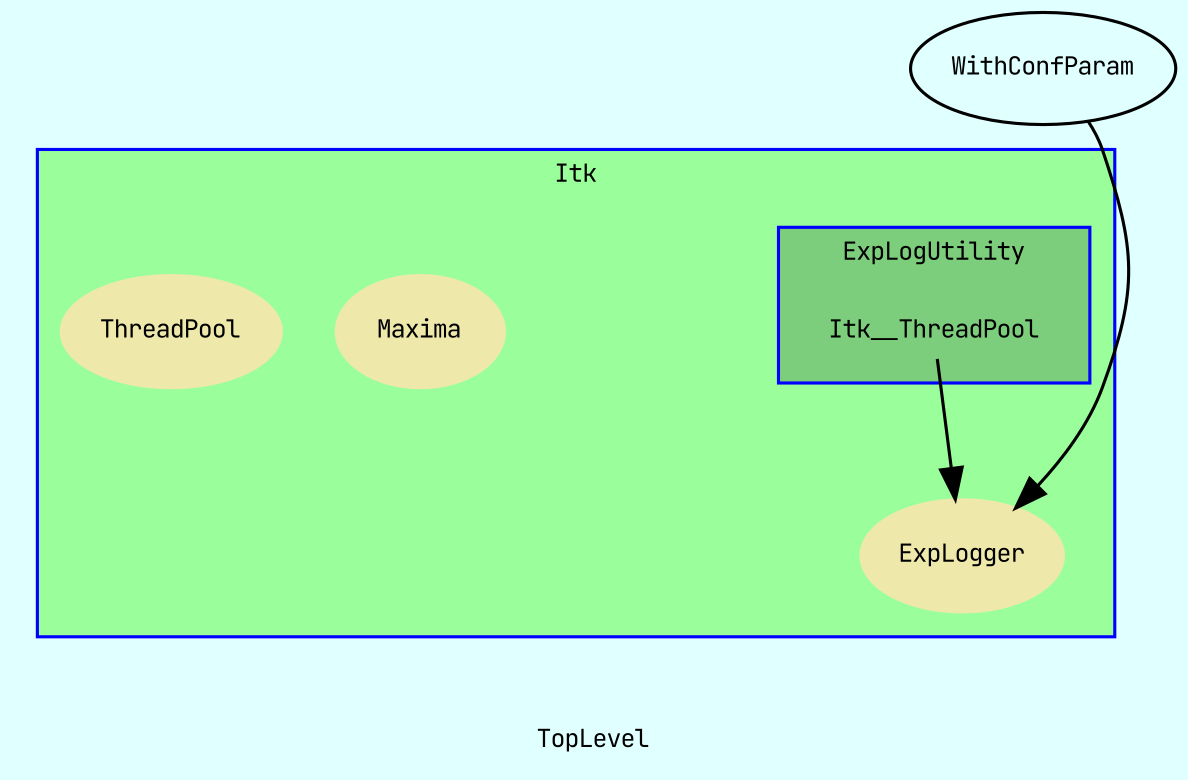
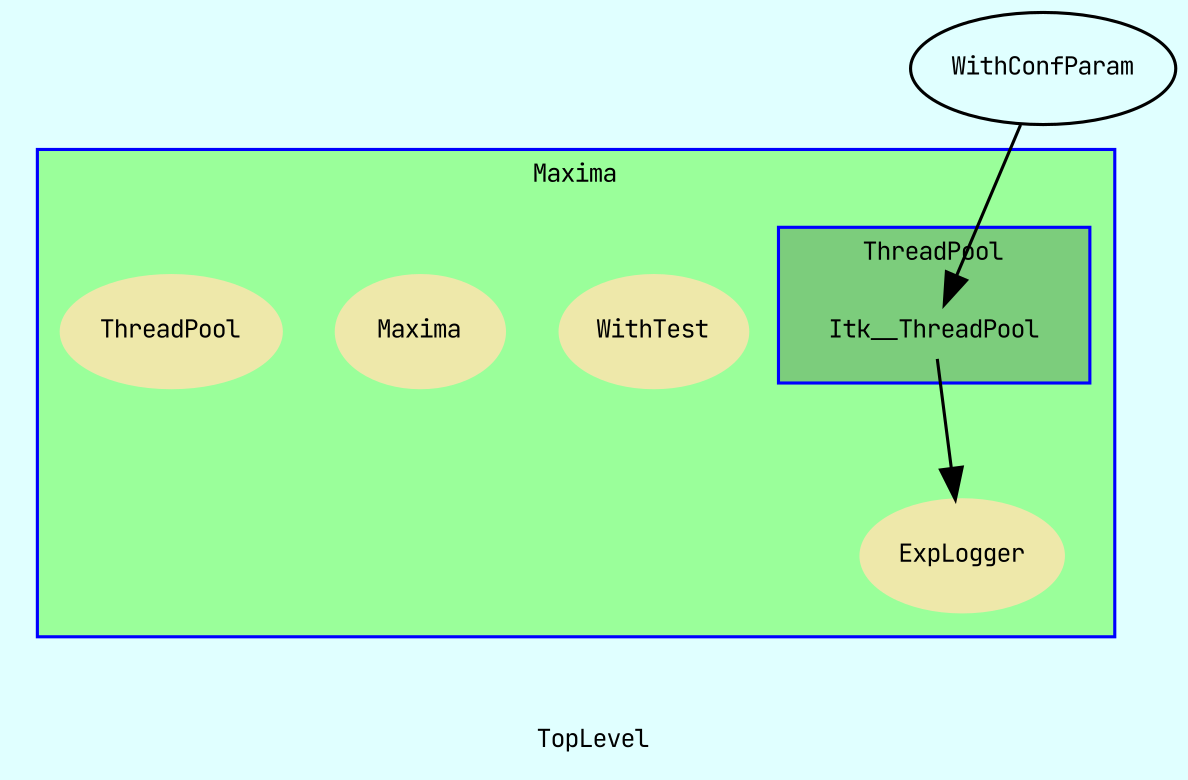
cluster "Itk": label "Itk" -> "Maxima"
cluster "ExpLogUtility": label "ExpLogUtility" -> "ThreadPool"
node "WithTest": added
edge "WithConfParam" -> "ExpLogger": now "WithConfParam" -> "Itk__ThreadPool"
